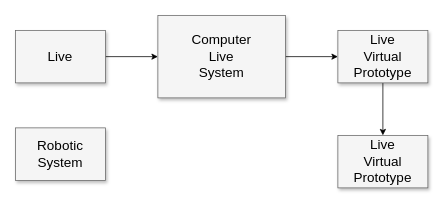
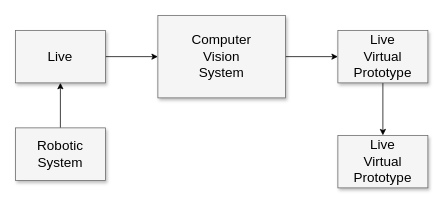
node "Computer Live System": label "Computer Live System" -> "Computer Vision System"
edge "Robotic System" -> "Live": added
